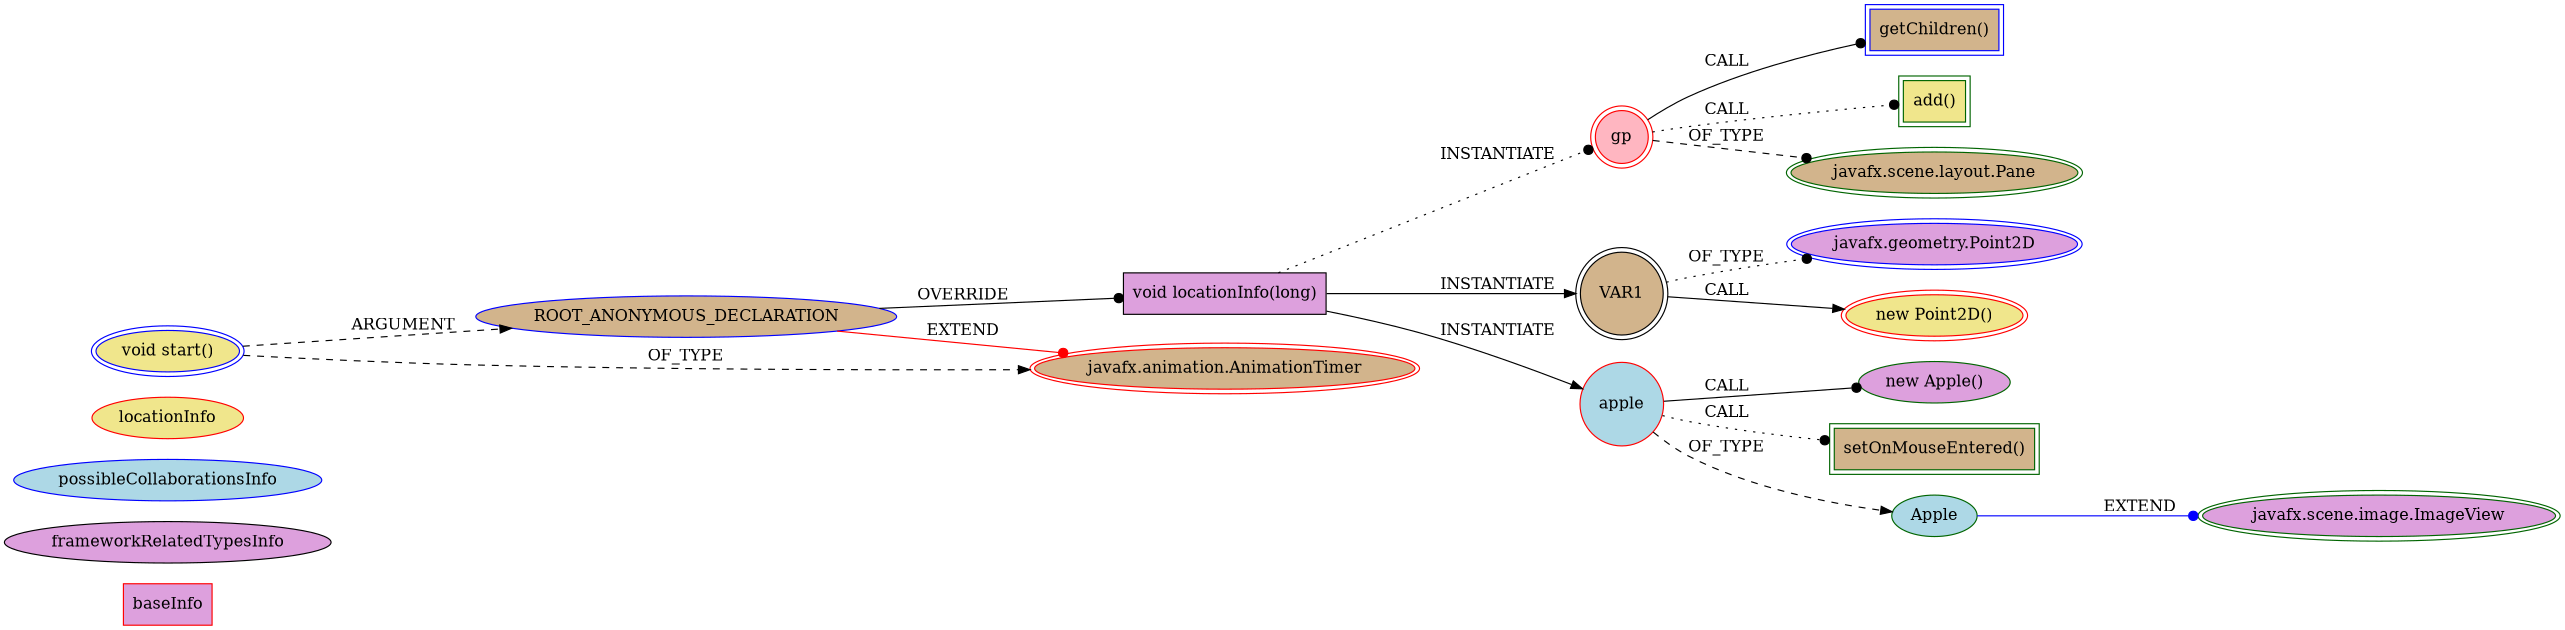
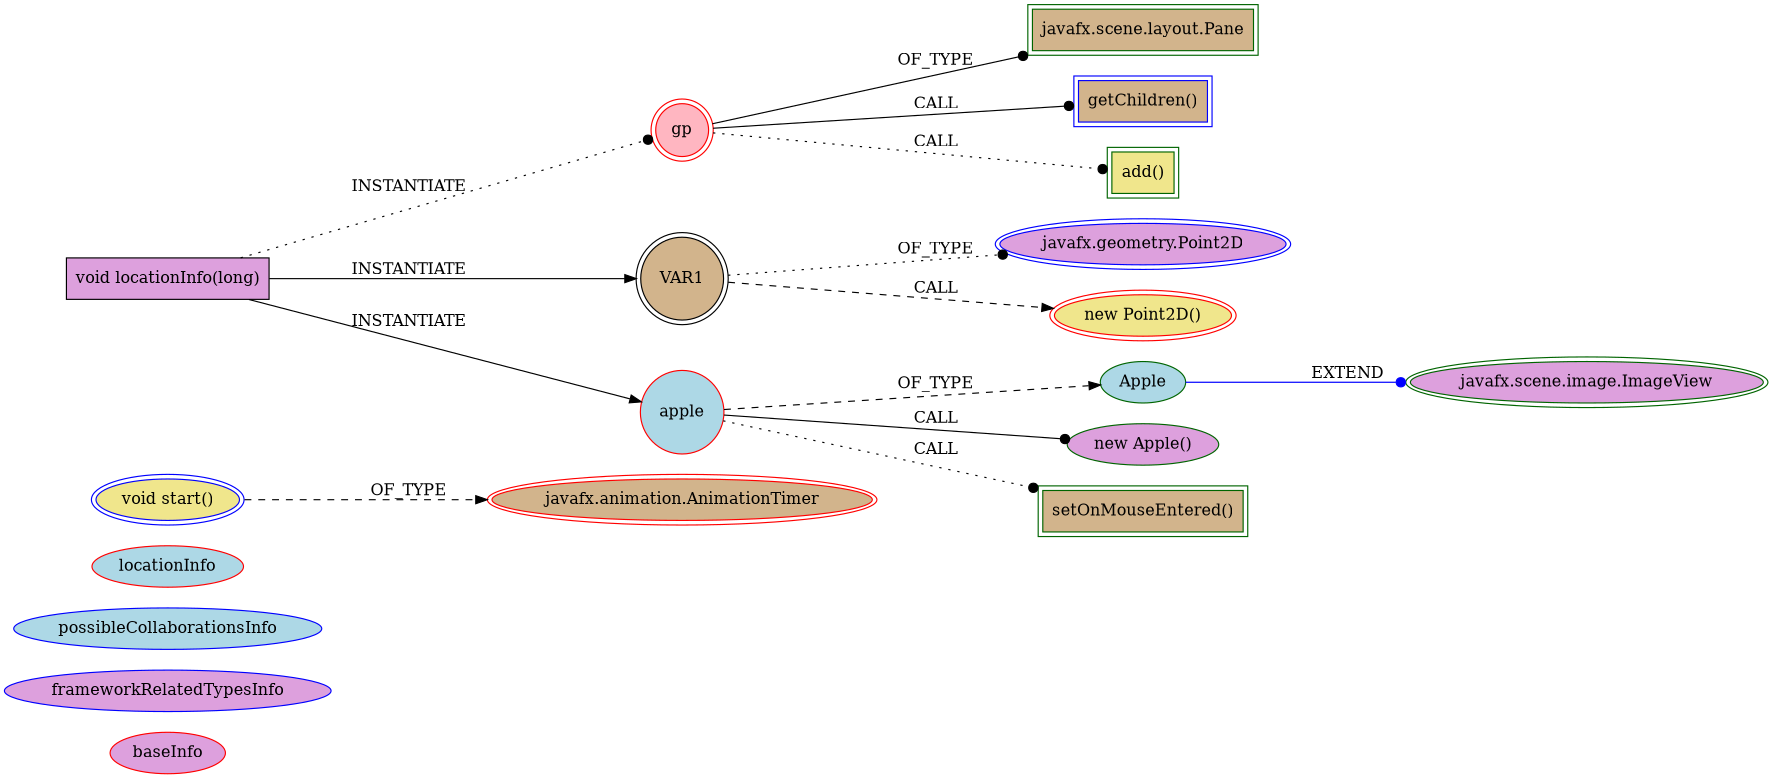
edge "gp" -> "javafx.scene.layout.Pane": style dashed -> solid
node "javafx.scene.layout.Pane": shape ellipse -> box
edge "VAR1" -> "new Point2D()": style solid -> dashed
node "ROOT_ANONYMOUS_DECLARATION": removed
node "locationInfo": fillcolor khaki -> lightblue
node "frameworkRelatedTypesInfo": color black -> blue
node "baseInfo": shape box -> ellipse
